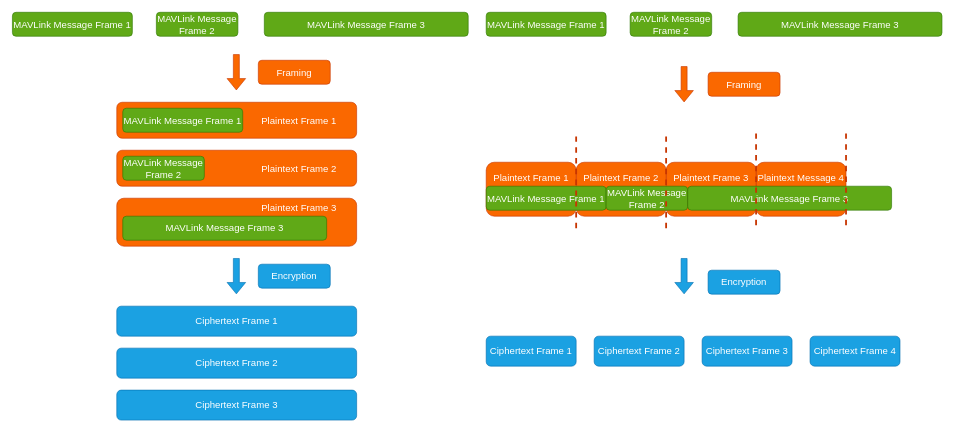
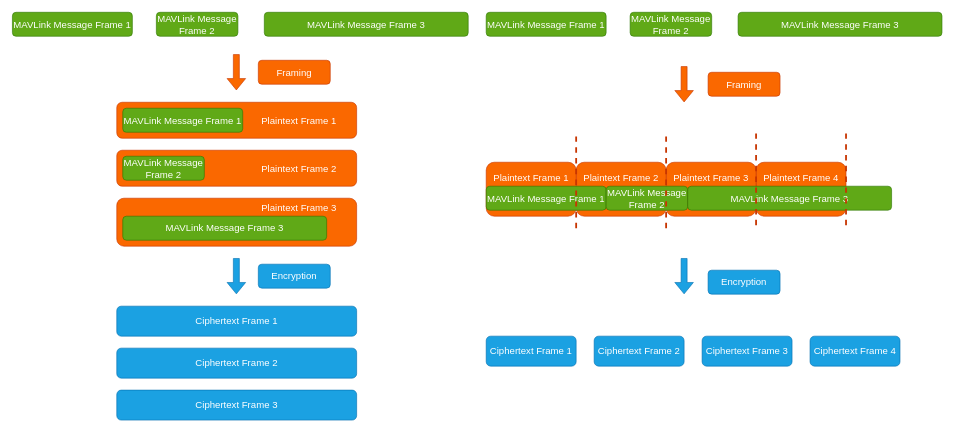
node "Plaintext Message 4": label "Plaintext Message 4" -> "Plaintext Frame 4"
